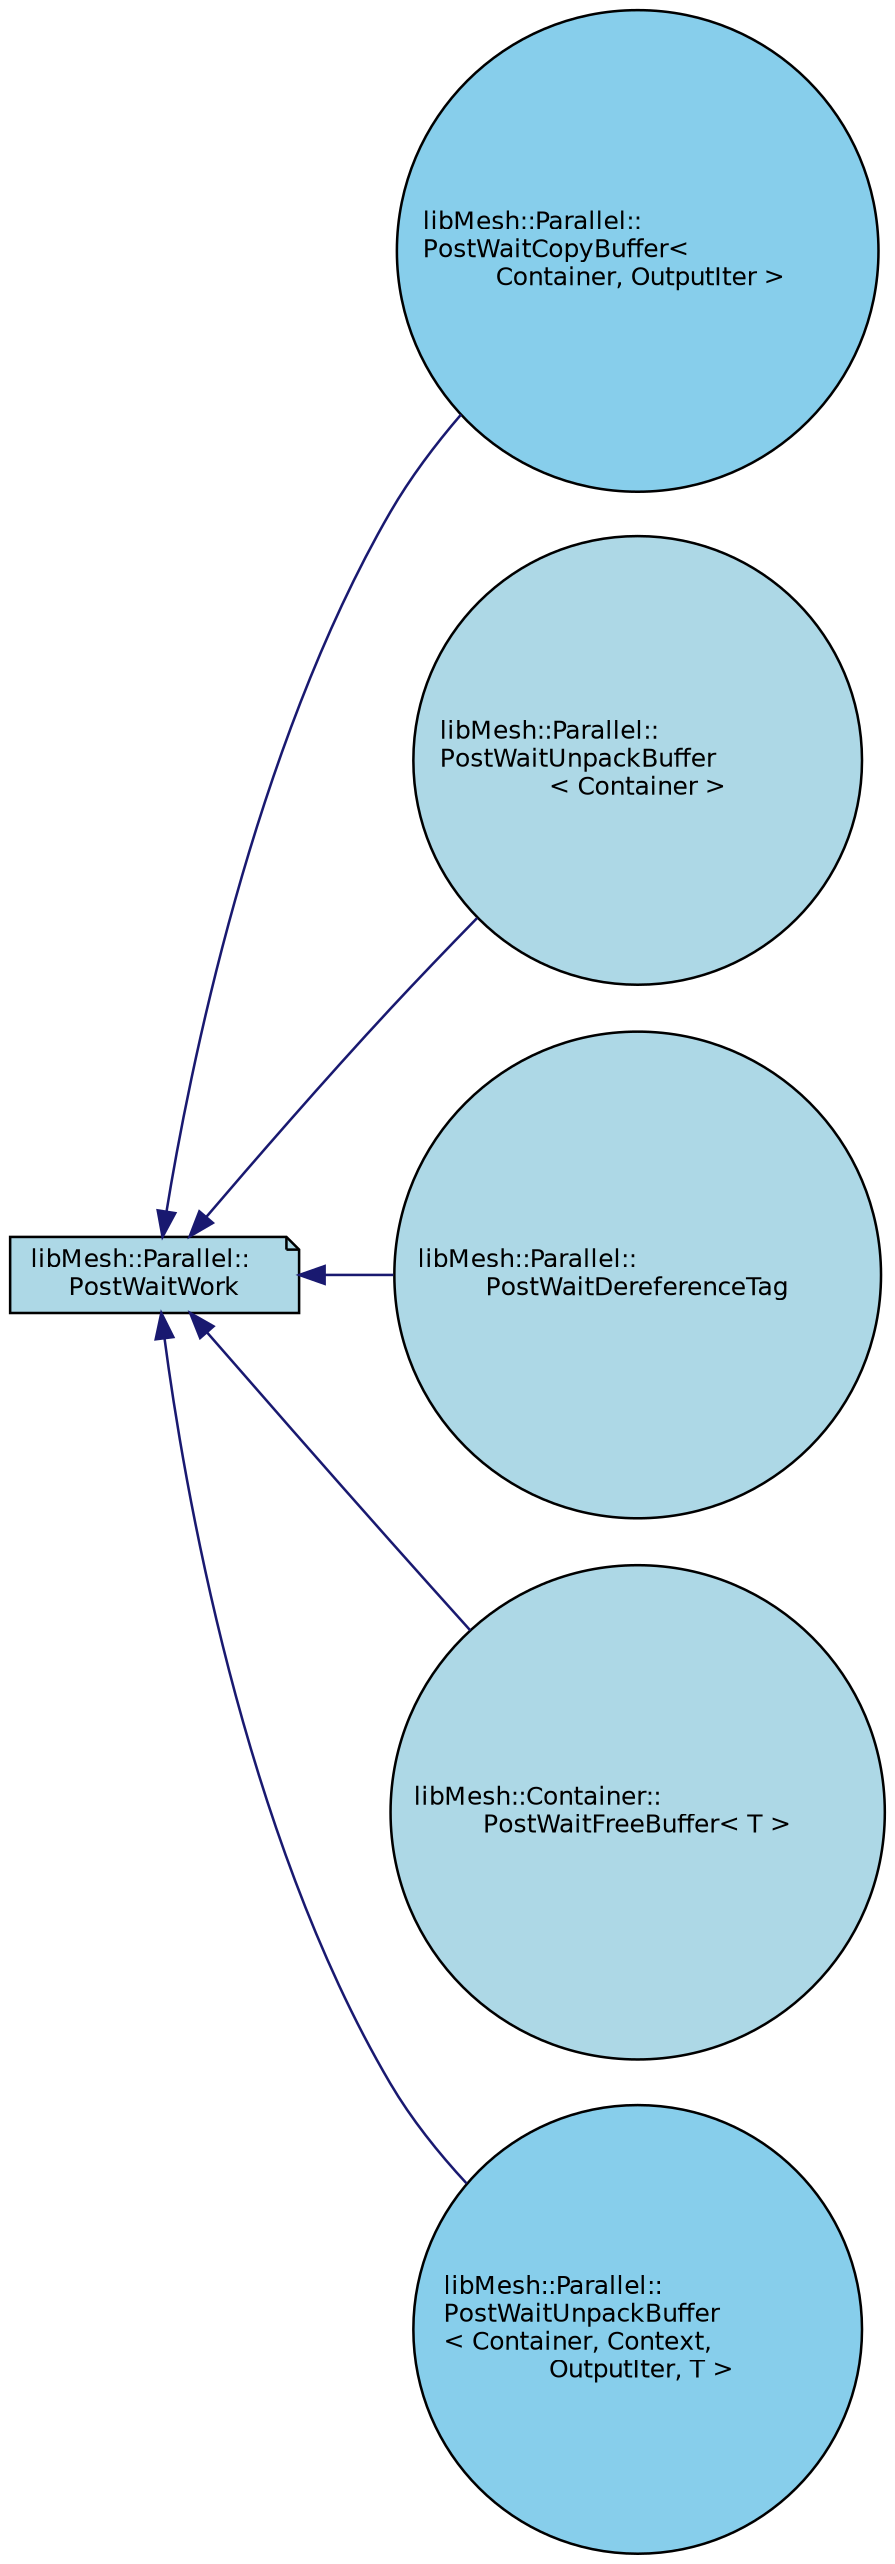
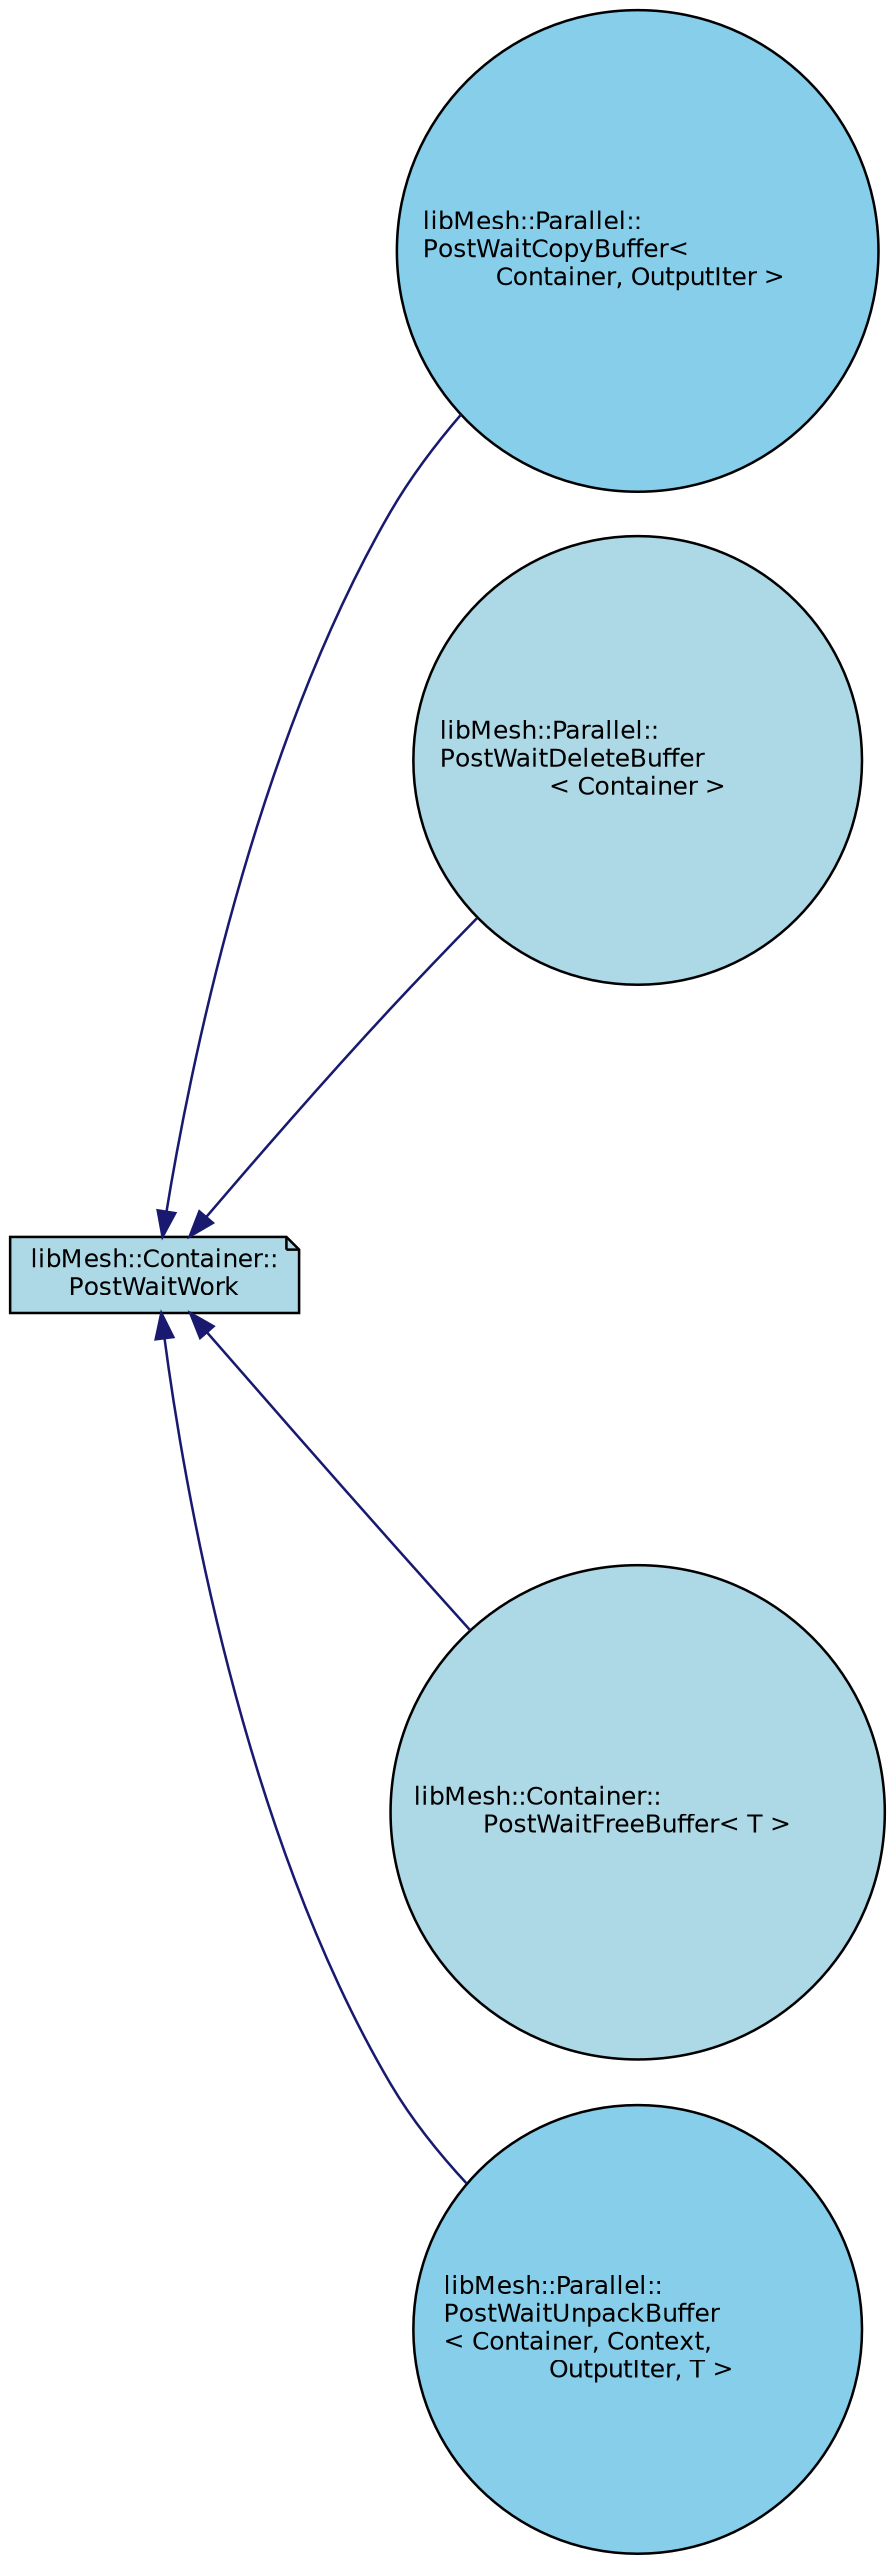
node "libMesh::Parallel:: PostWaitUnpackBuffer < Container >": label "libMesh::Parallel:: PostWaitUnpackBuffer < Container >" -> "libMesh::Parallel:: PostWaitDeleteBuffer < Container >"
node "libMesh::Parallel:: PostWaitWork": label "libMesh::Parallel:: PostWaitWork" -> "libMesh::Container:: PostWaitWork"
node "libMesh::Parallel:: PostWaitDereferenceTag": removed
